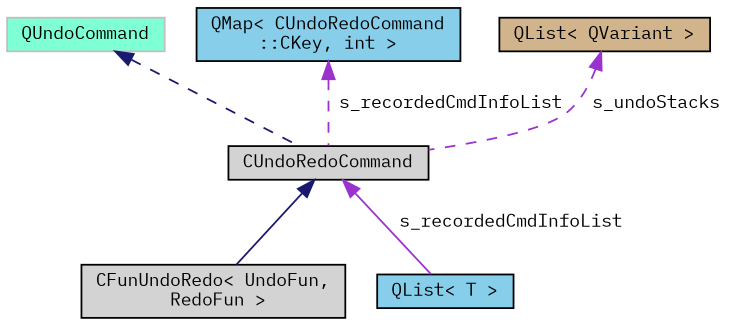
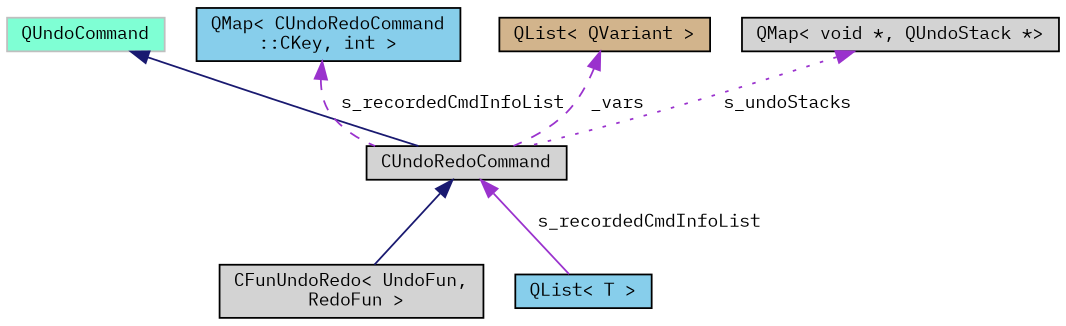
node "QMap< void *, QUndoStack *>": added
edge "CUndoRedoCommand" -> "QUndoCommand": style dashed -> solid
edge "CUndoRedoCommand" -> "QList< QVariant >": label " s_undoStacks" -> " _vars"
